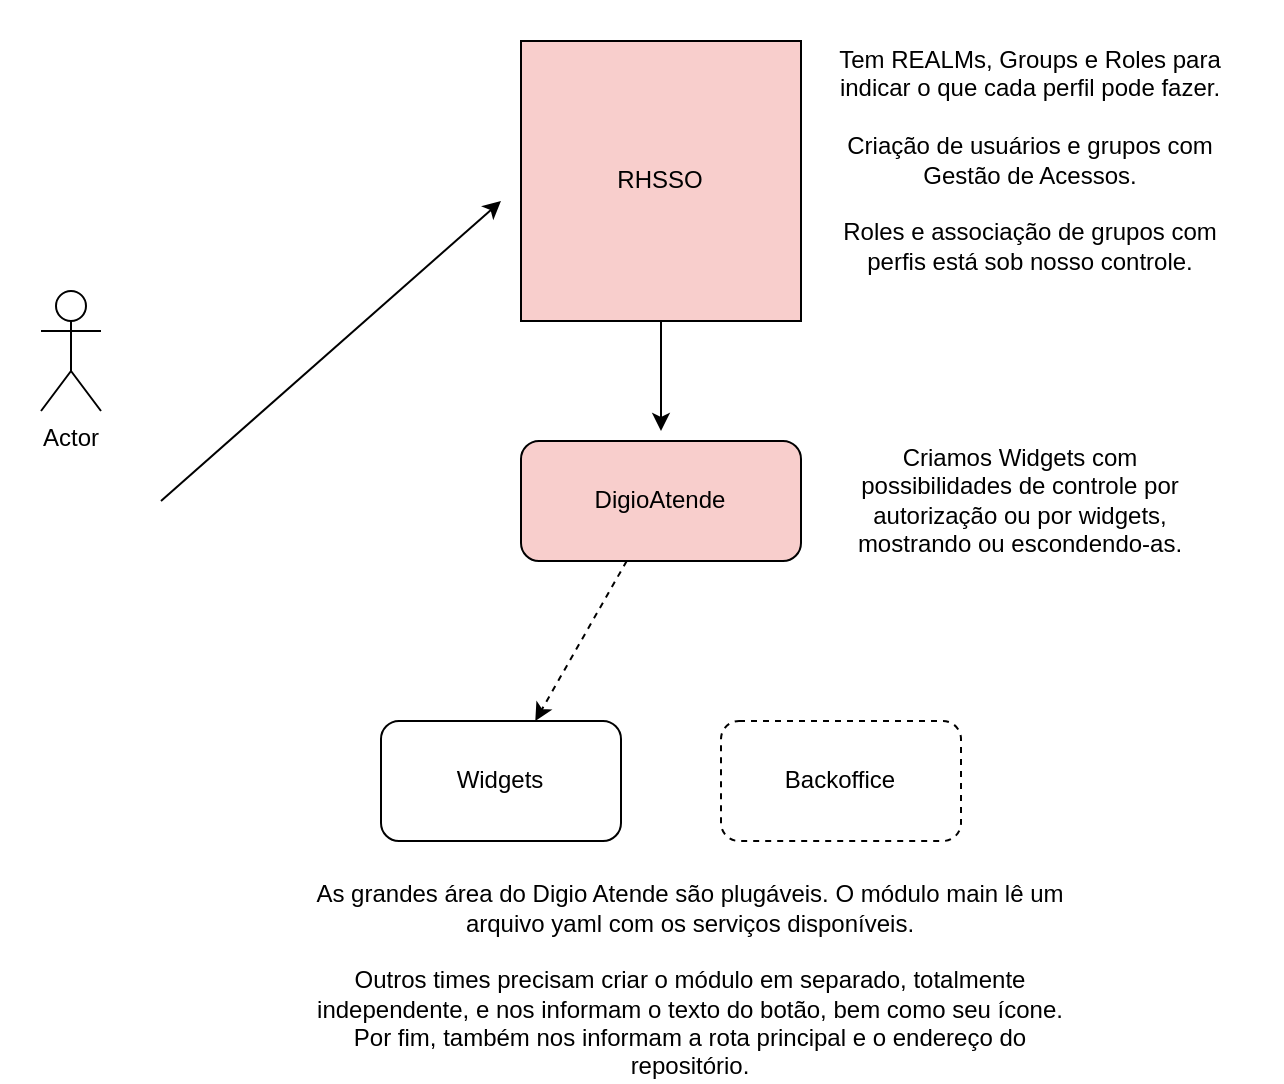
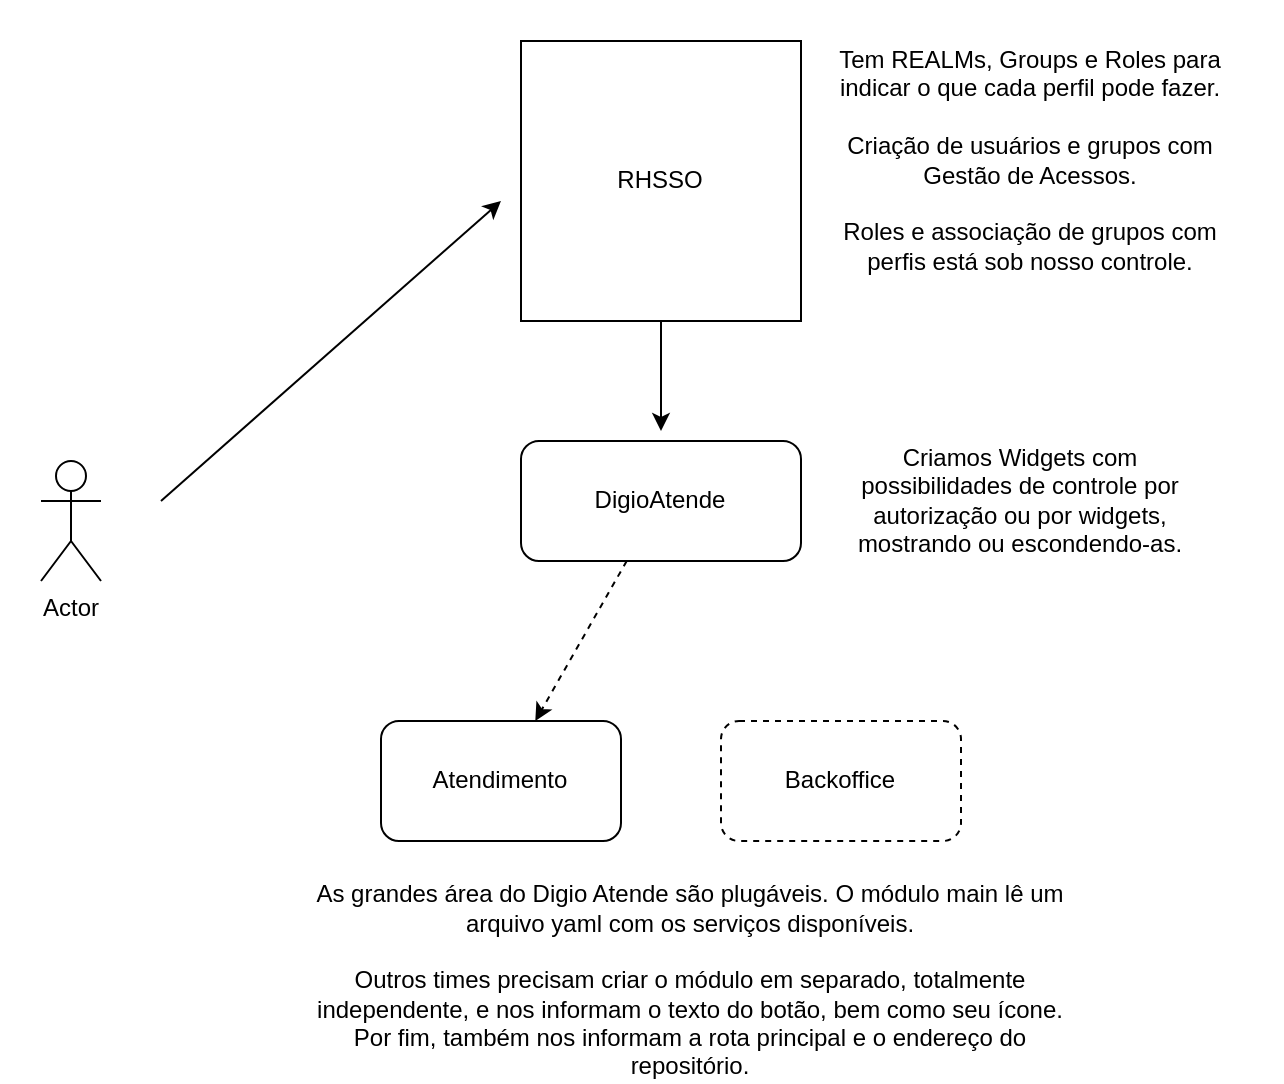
node "RHSSO": fillcolor #f8cecc -> #ffffff
node "Actor": moved (71, 351) -> (71, 521)
node "DigioAtende": fillcolor #f8cecc -> #ffffff
node "Widgets": label "Widgets" -> "Atendimento"
